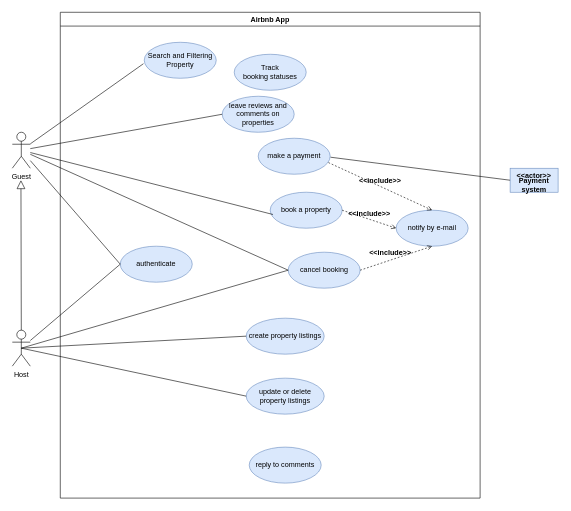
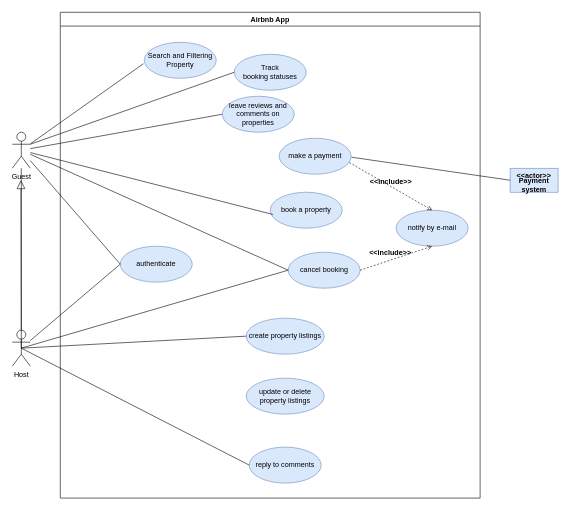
edge "Track booking statuses" -- "Guest": added
node "make a payment": moved (294, 156) -> (315, 156)
edge "book a property" -> "notify by e-mail": removed, label "<<include>>"
edge "Host" -- "update or delete property listings": now "Host" -- "Guest"
edge "Host" -- "reply to comments": added
